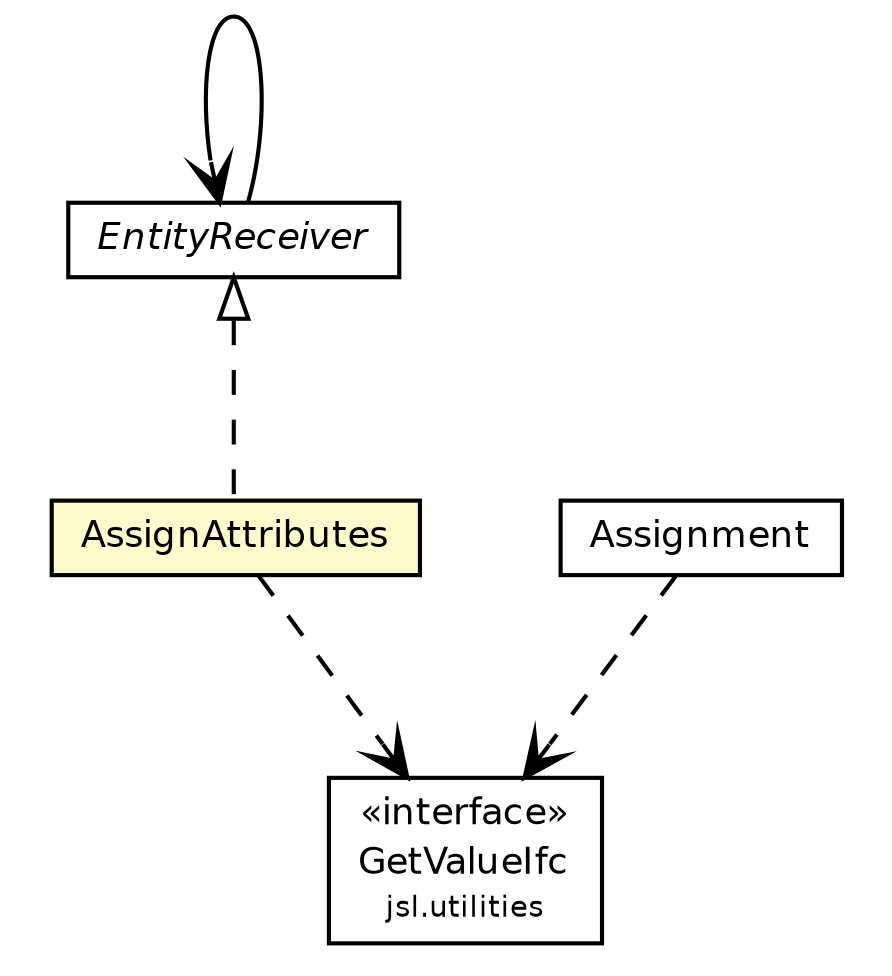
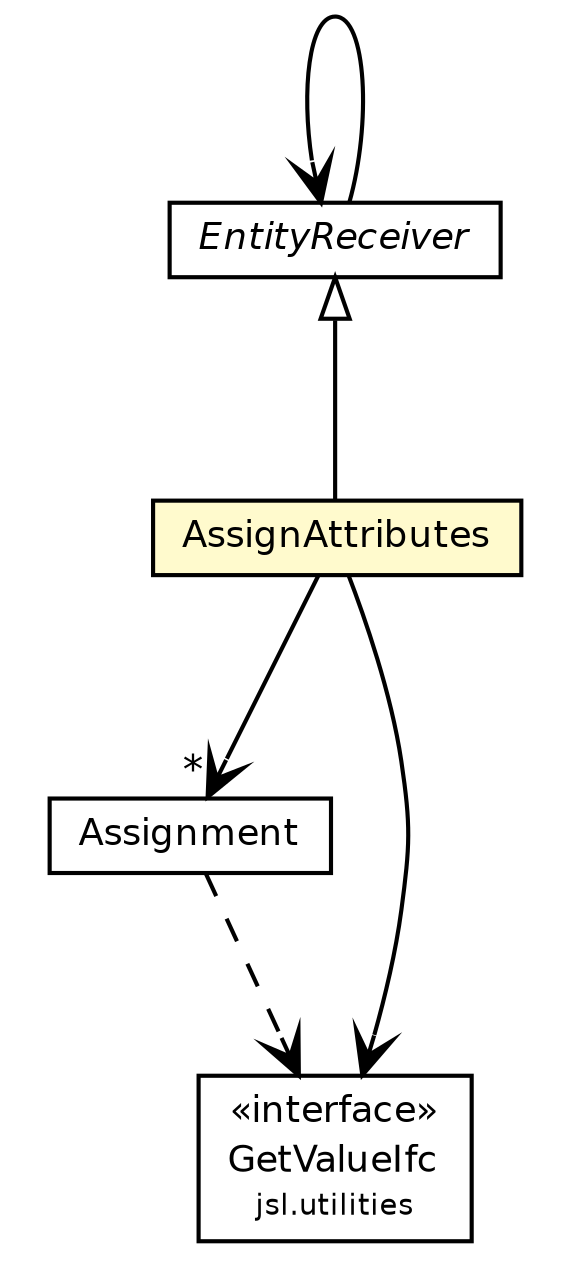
edge "AssignAttributes" -> "EntityReceiver": style dashed -> solid
edge "AssignAttributes" -> "GetValueIfc": style dashed -> solid
edge "AssignAttributes" -> "Assignment": added
